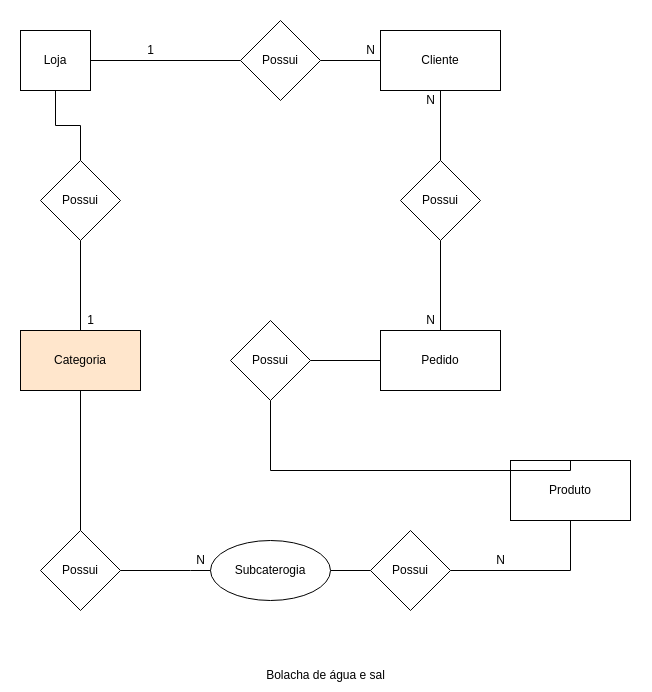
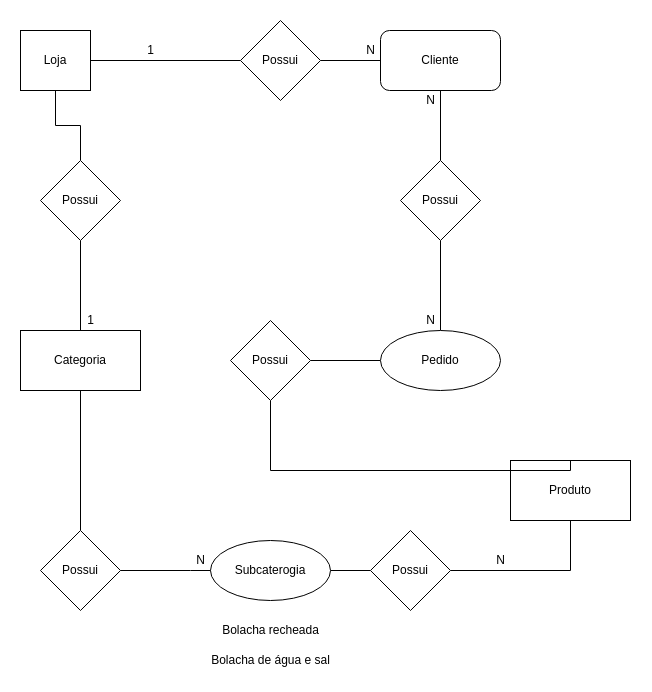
node "Cliente": shape rectangle -> rounded rectangle
node "Categoria": fillcolor #ffe6cc -> #ffffff
node "Pedido": shape rectangle -> ellipse
node "Bolacha recheada": added
node "Bolacha de água e sal": moved (326, 676) -> (271, 661)
